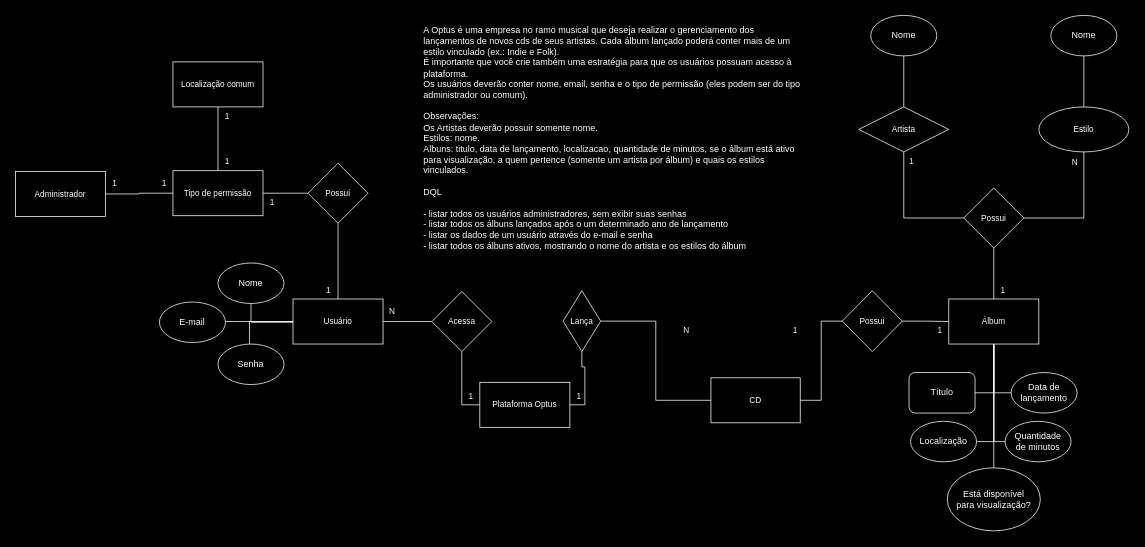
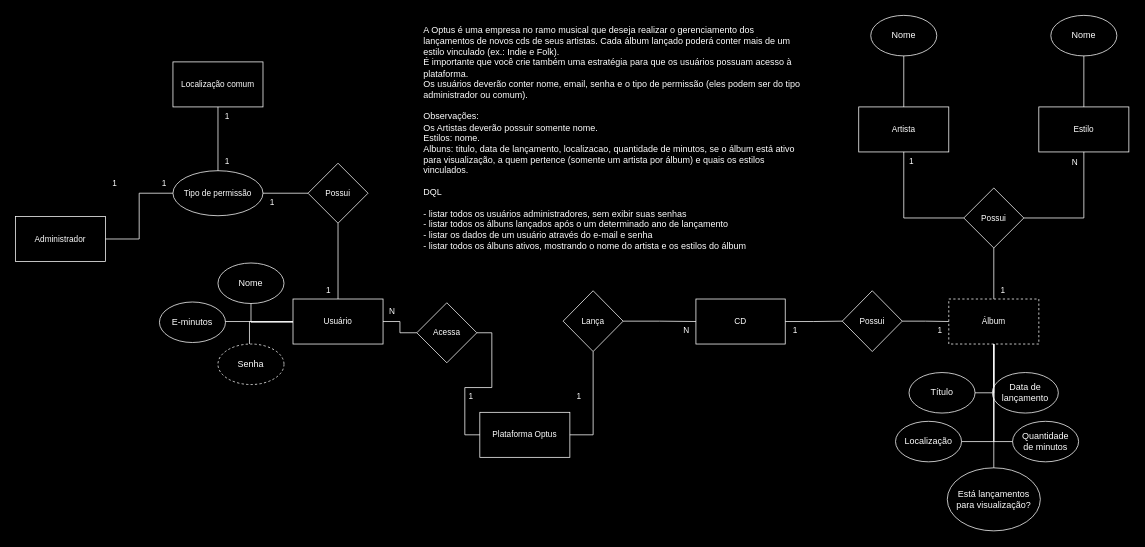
node "Artista": shape diamond -> rectangle
node "Estilo": shape ellipse -> rectangle
node "Tipo de permissão": shape rectangle -> ellipse
node "Administrador": moved (60, 194) -> (60, 239)
node "Acessa": moved (462, 321) -> (447, 333)
node "Lança": size 38x61 -> 60x61
node "Álbum": style solid -> dashed
node "E-mail": label "E-mail" -> "E-minutos"
node "Senha": style solid -> dashed
node "Título": shape rounded rectangle -> ellipse
node "Data de lançamento": moved (1044, 393) -> (1025, 393)
node "CD": moved (755, 400) -> (740, 321)
node "Plataforma Optus": moved (525, 405) -> (525, 435)
node "Localização": moved (943, 441) -> (928, 441)
node "Quantidade de minutos": moved (1038, 441) -> (1045, 441)
node "Está disponível para visualização?": label "Está disponível para visualização?" -> "Está lançamentos para visualização?"
